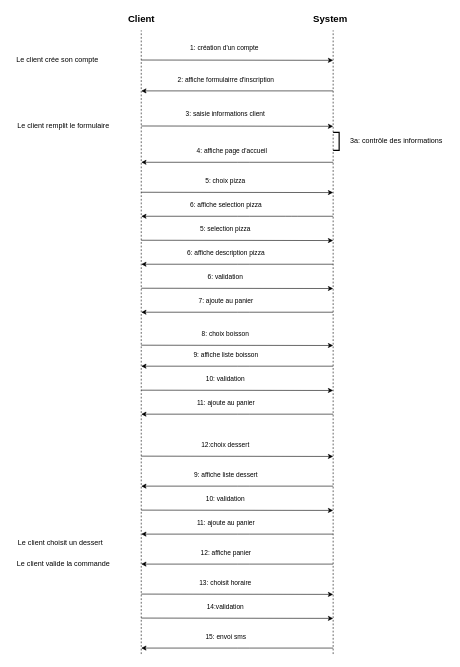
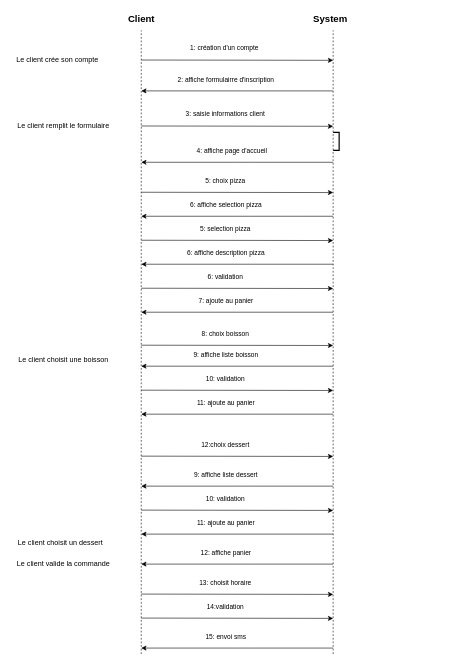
node "3a: contrôle des informations": removed
node "Le client choisit une boisson": added
